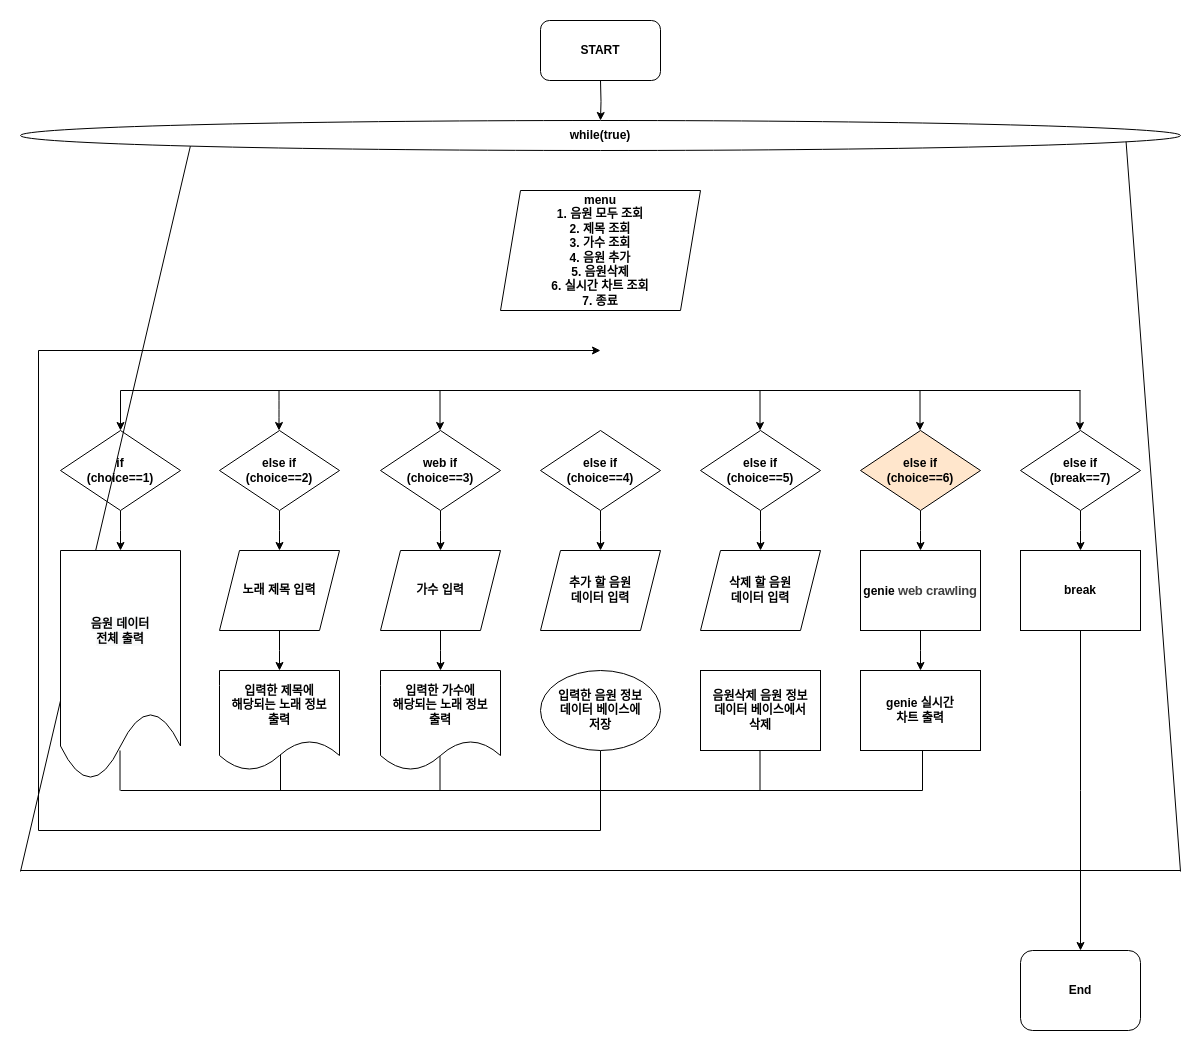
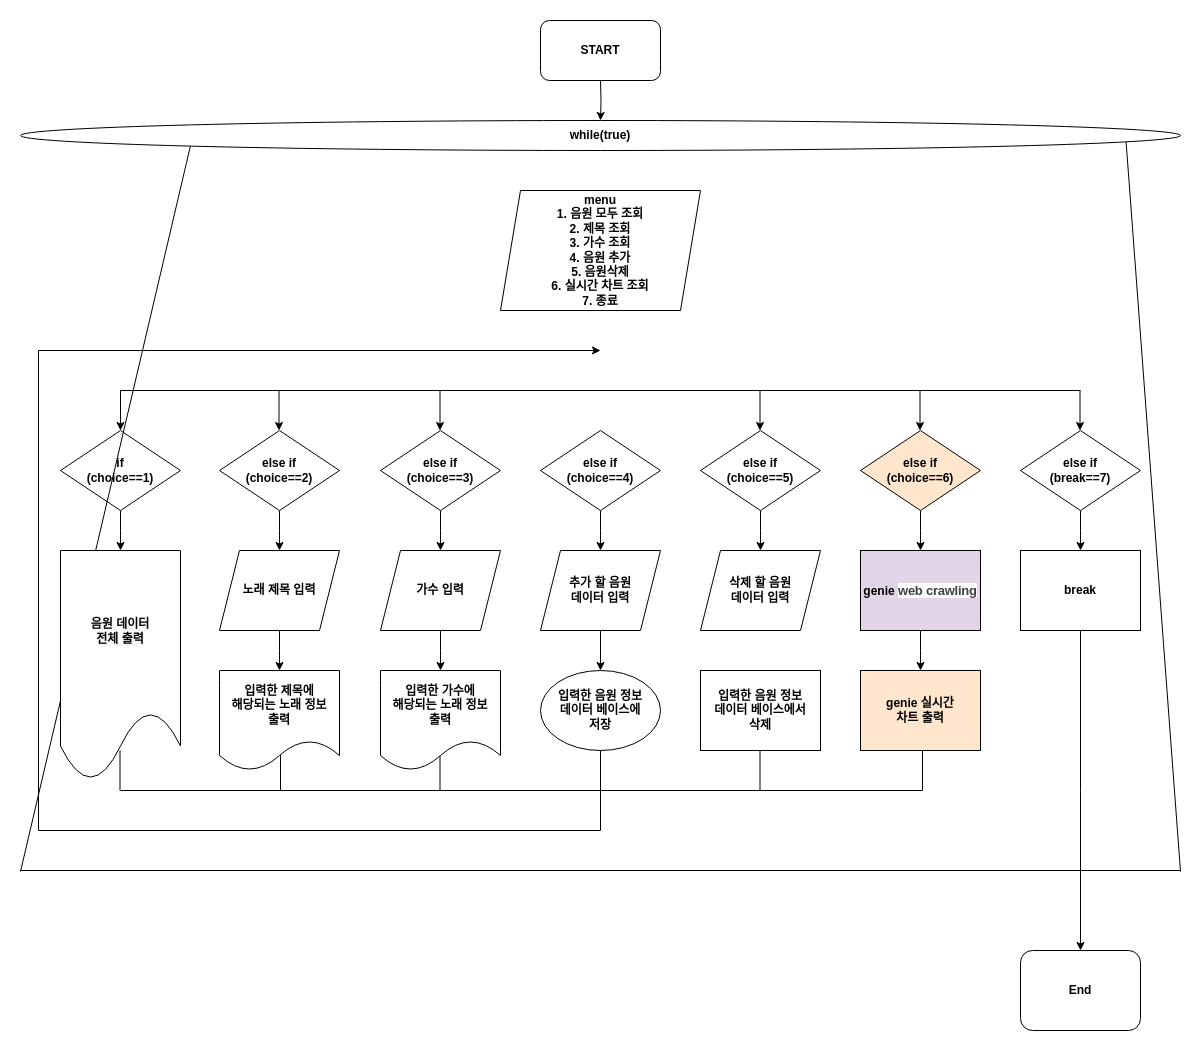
node "web if (choice==3)": label "web if (choice==3)" -> "else if (choice==3)"
node "genie web crawling": fillcolor #ffffff -> #e1d5e7
edge "추가 할 음원 데이터 입력" -> "입력한 음원 정보 데이터 베이스에 저장": added
node "음원삭제 음원 정보 데이터 베이스에서 삭제": label "음원삭제 음원 정보 데이터 베이스에서 삭제" -> "입력한 음원 정보 데이터 베이스에서 삭제"
node "genie 실시간 차트 출력": fillcolor #ffffff -> #ffe6cc
